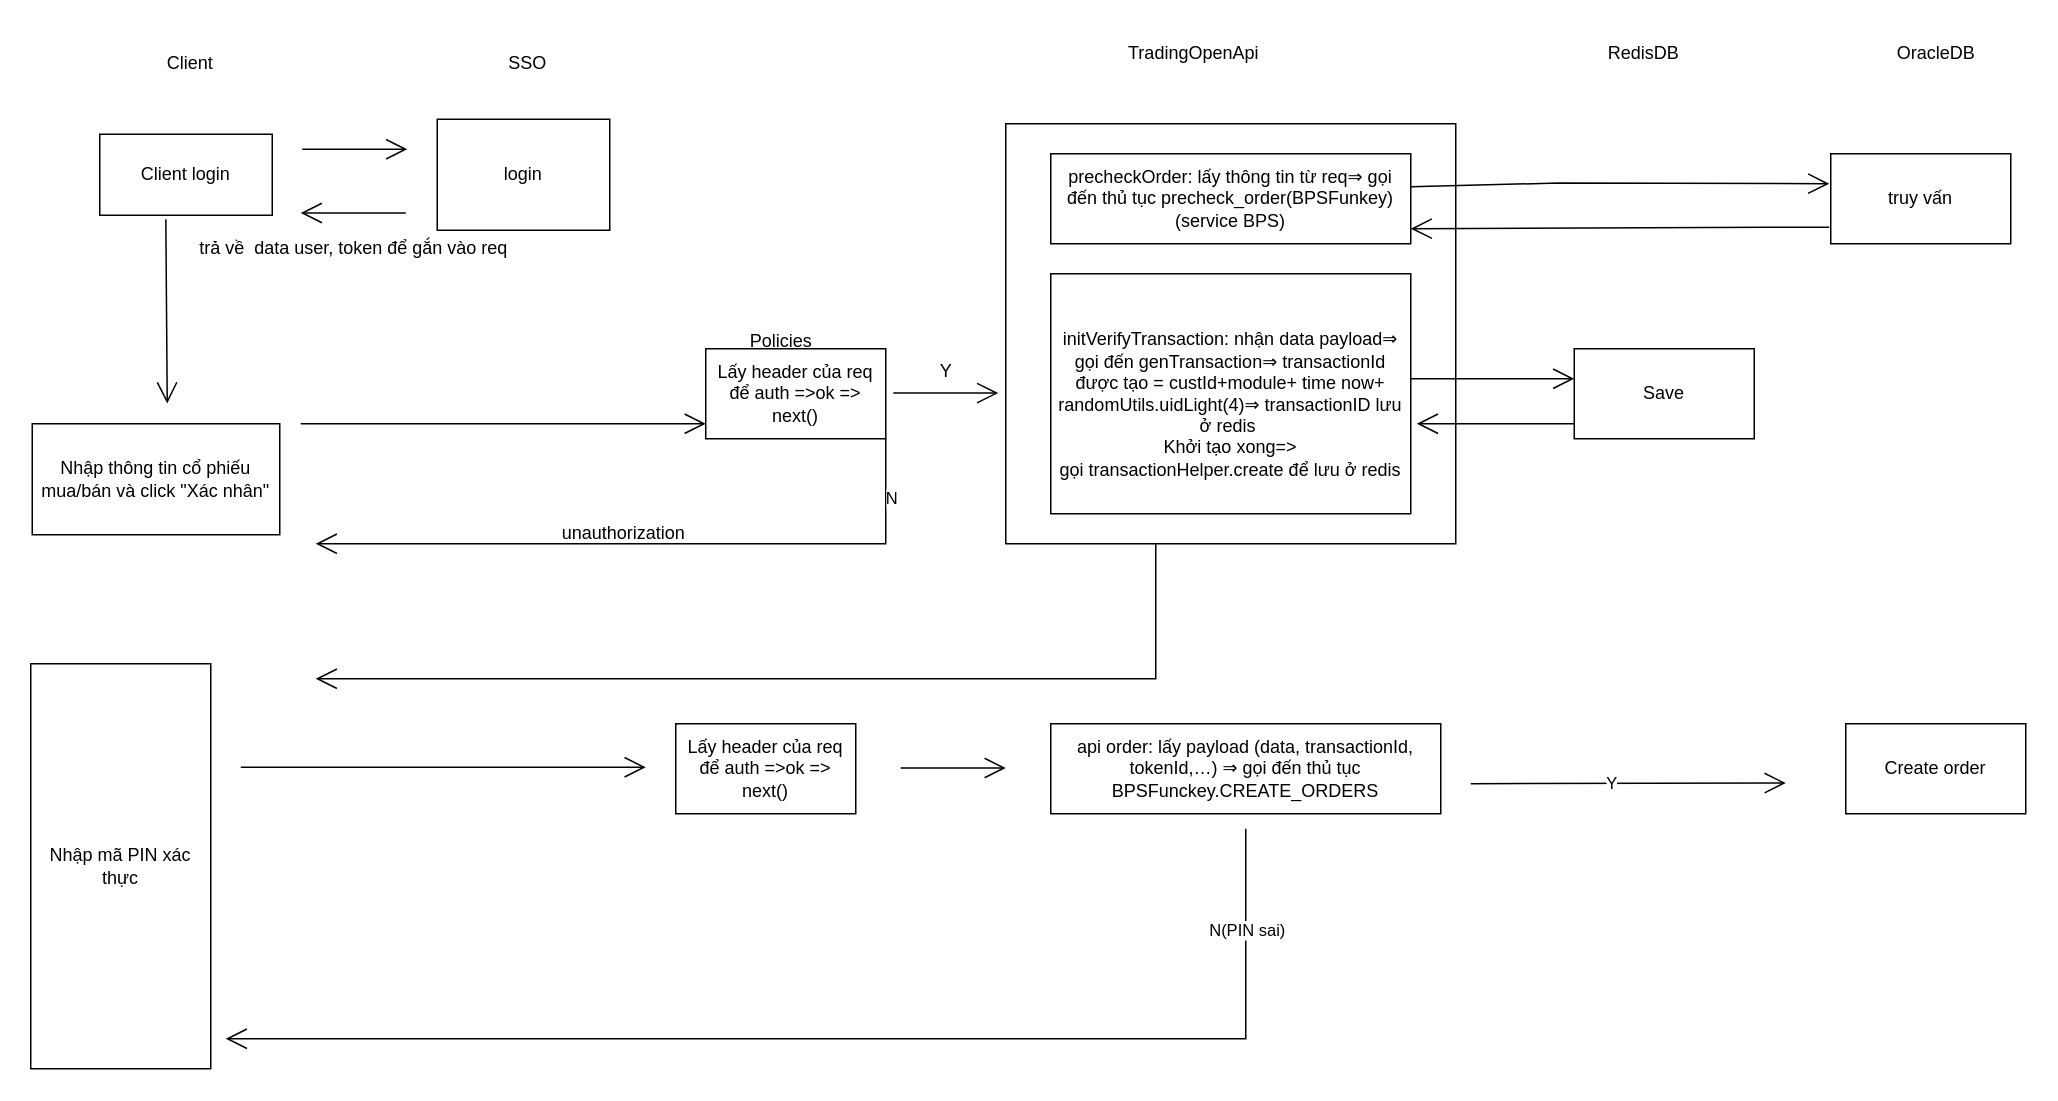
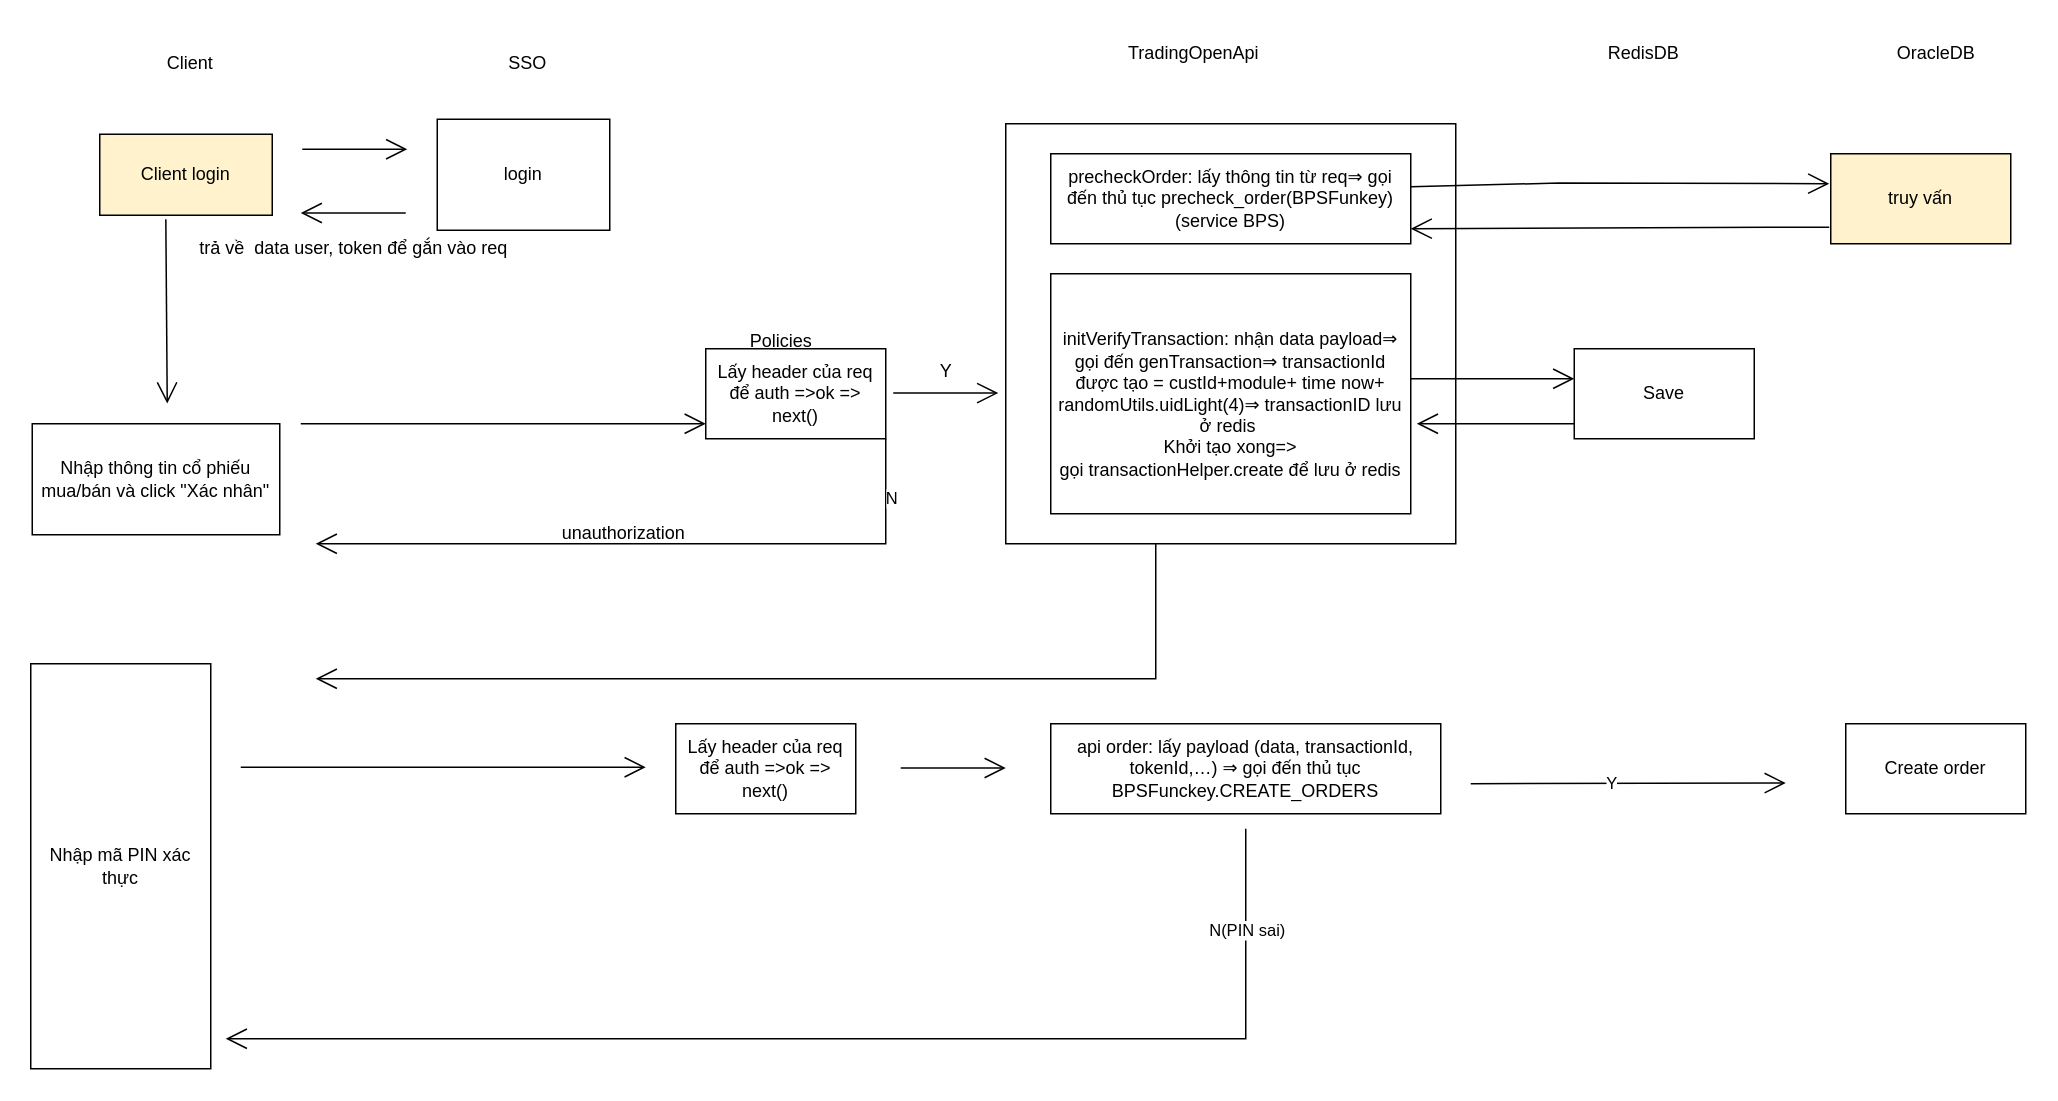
node "Client login": fillcolor #ffffff -> #fff2cc
node "truy vấn": fillcolor #ffffff -> #fff2cc
